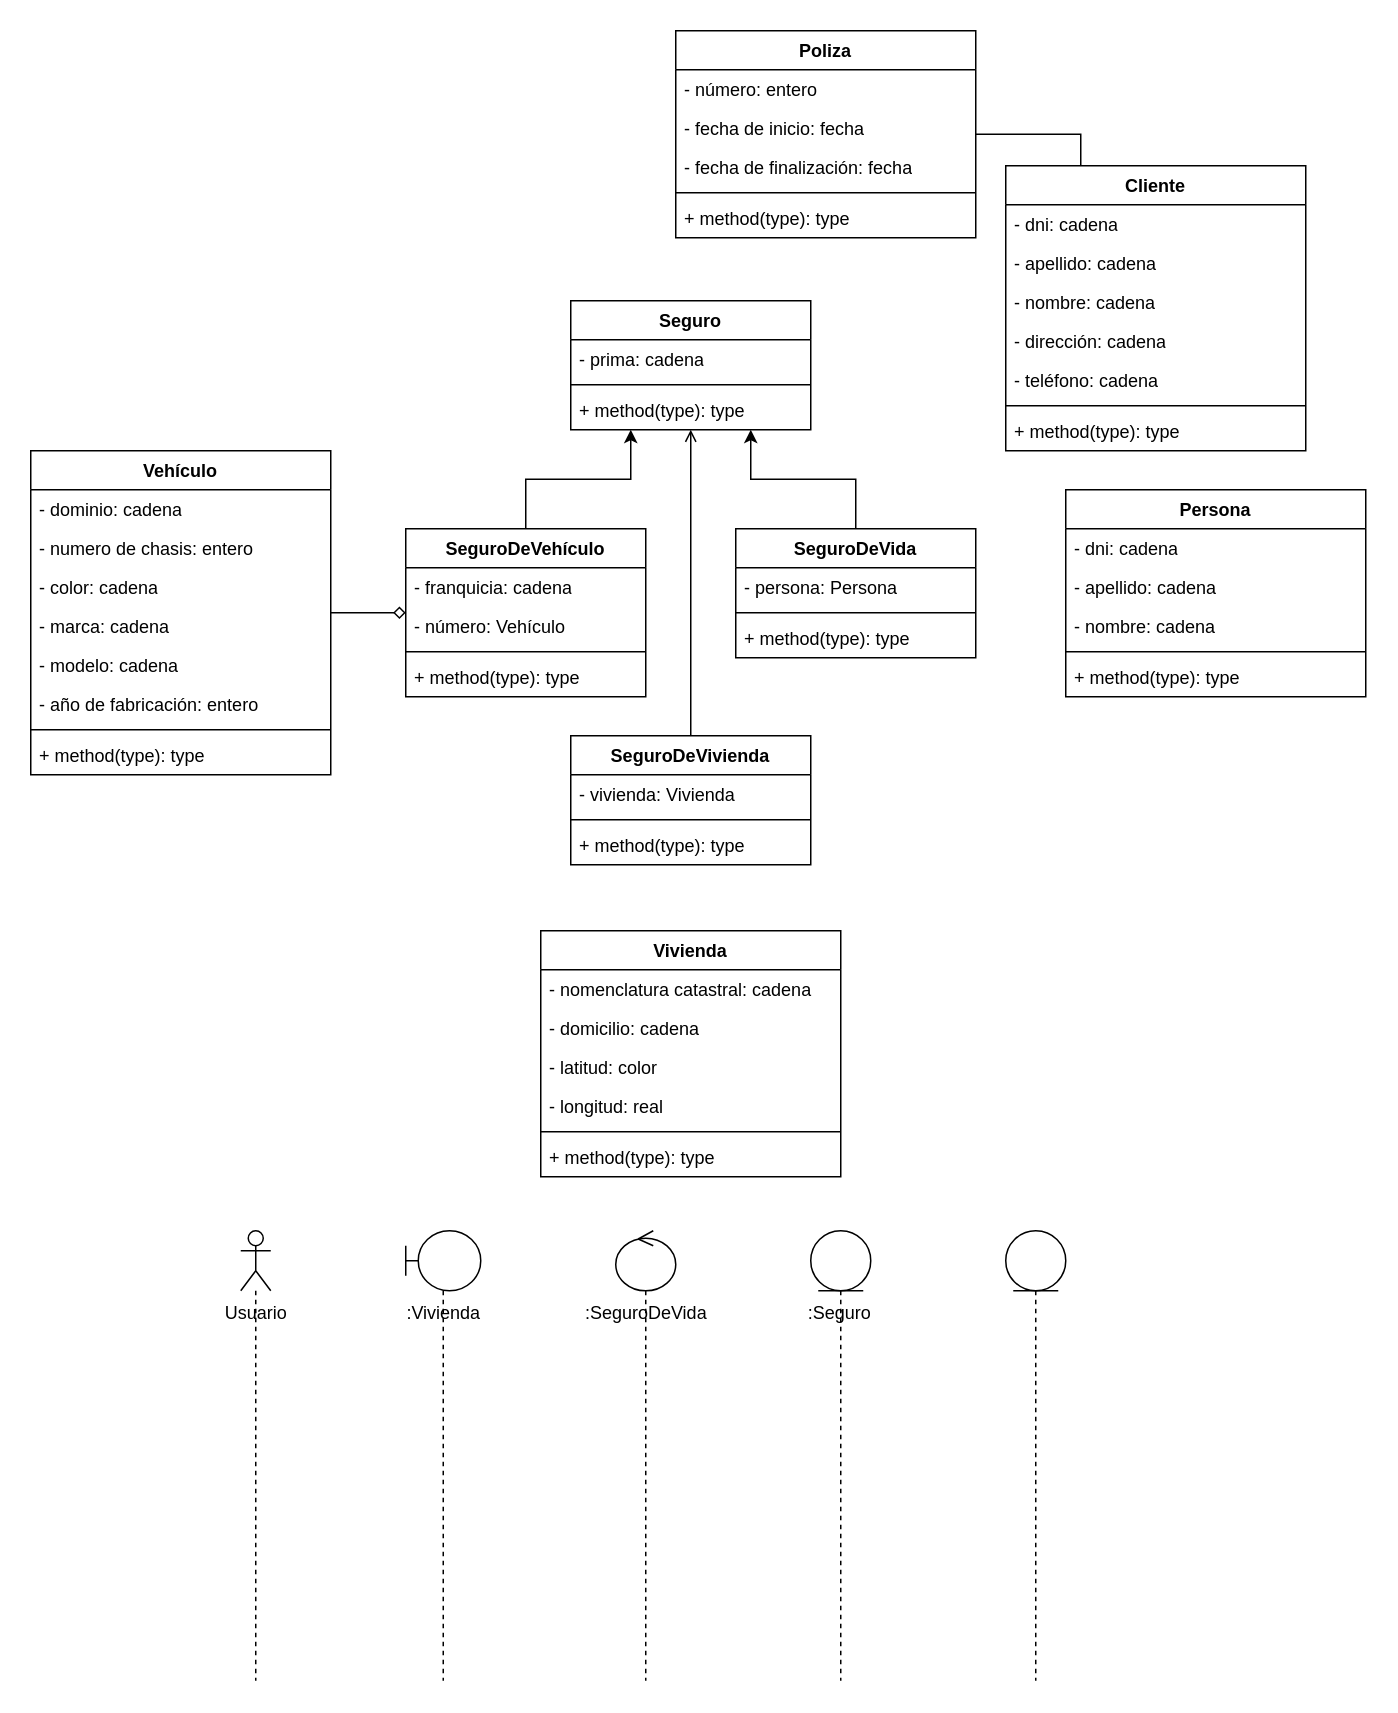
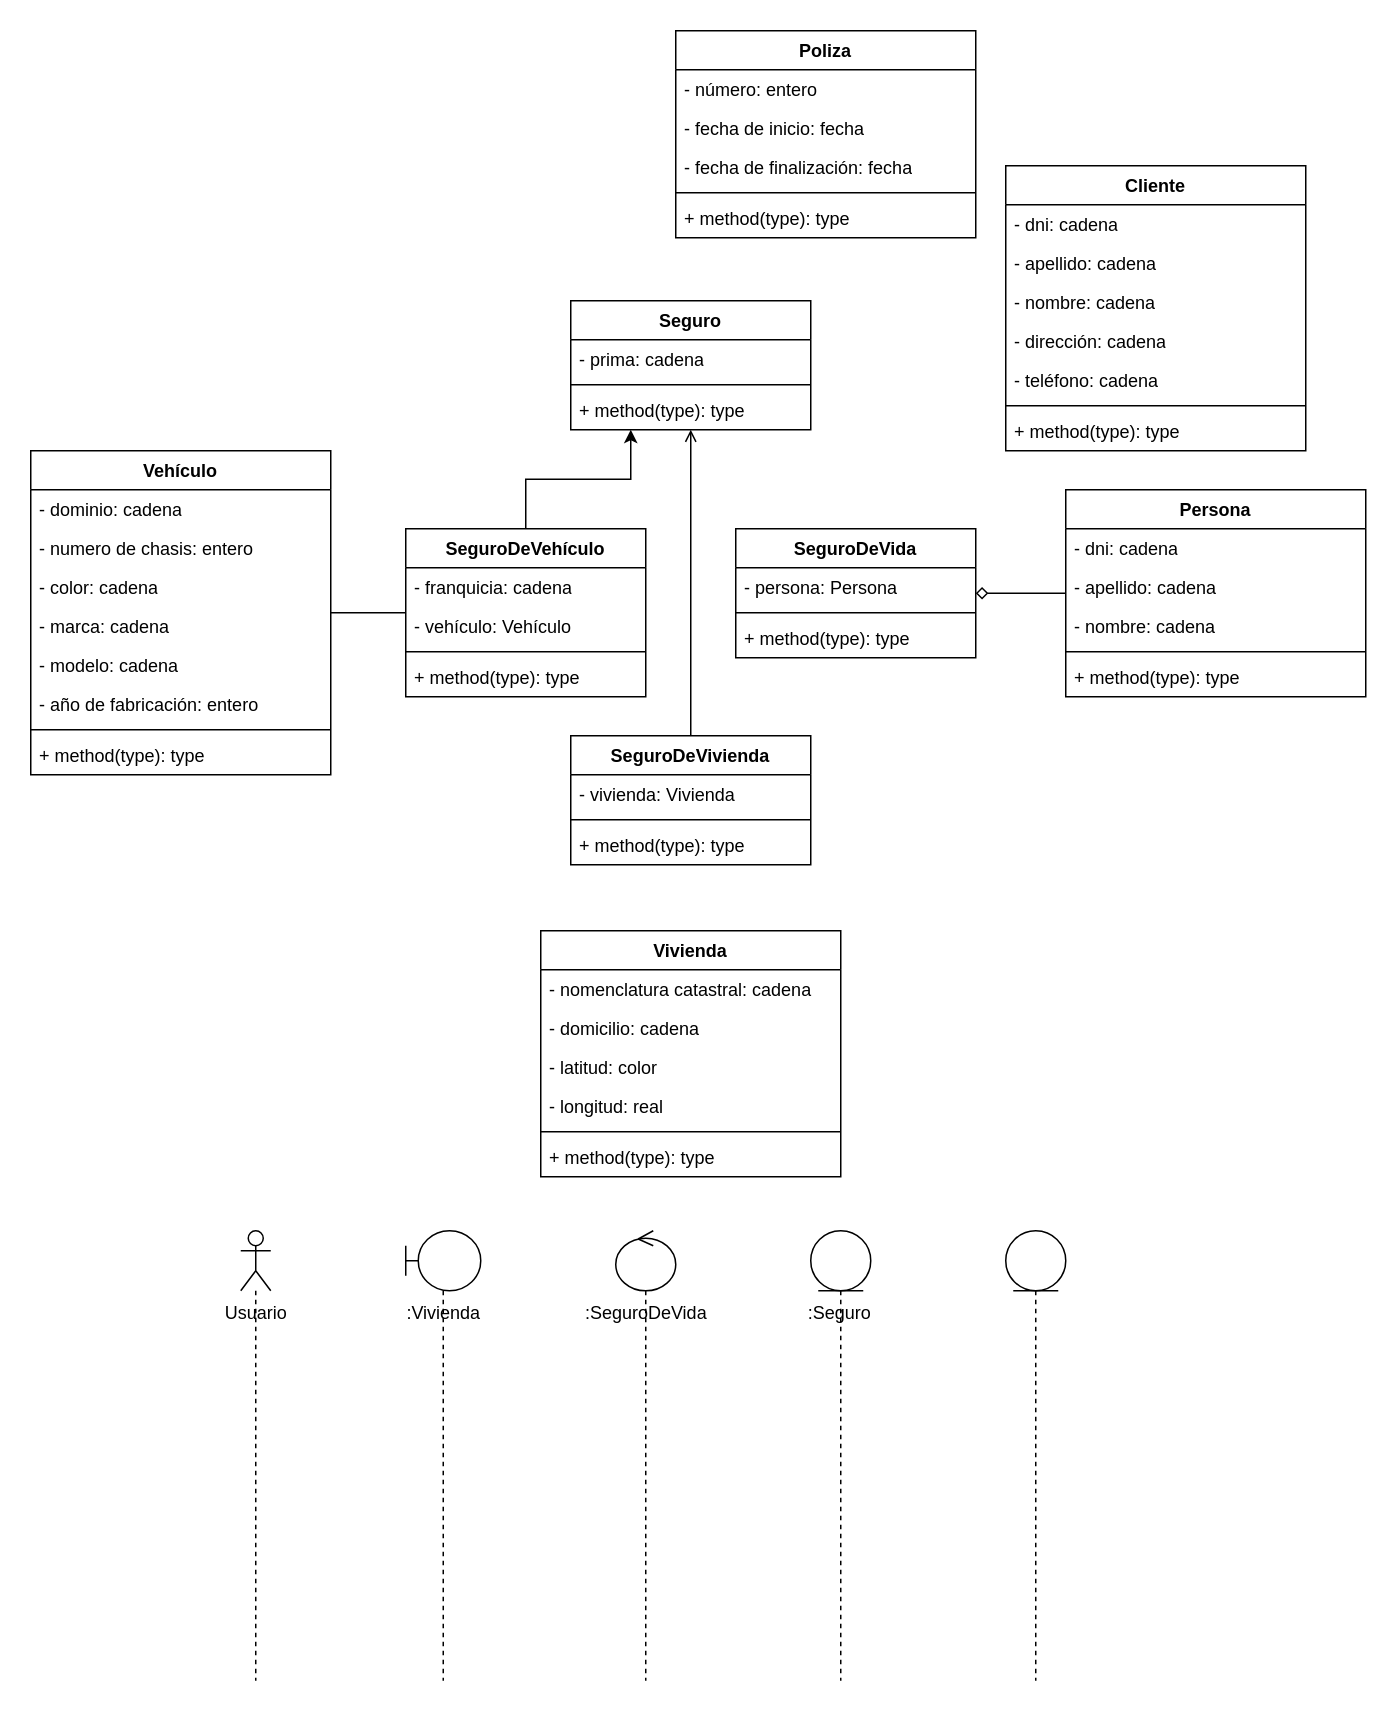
edge "Poliza" -- "Cliente": removed
edge "SeguroDeVida" -> "Seguro": removed
edge "Persona" -> "SeguroDeVida": added
edge "Vehículo" -> "SeguroDeVehículo": arrowhead diamond -> none
node "- número: Vehículo": label "- número: Vehículo" -> "- vehículo: Vehículo"
